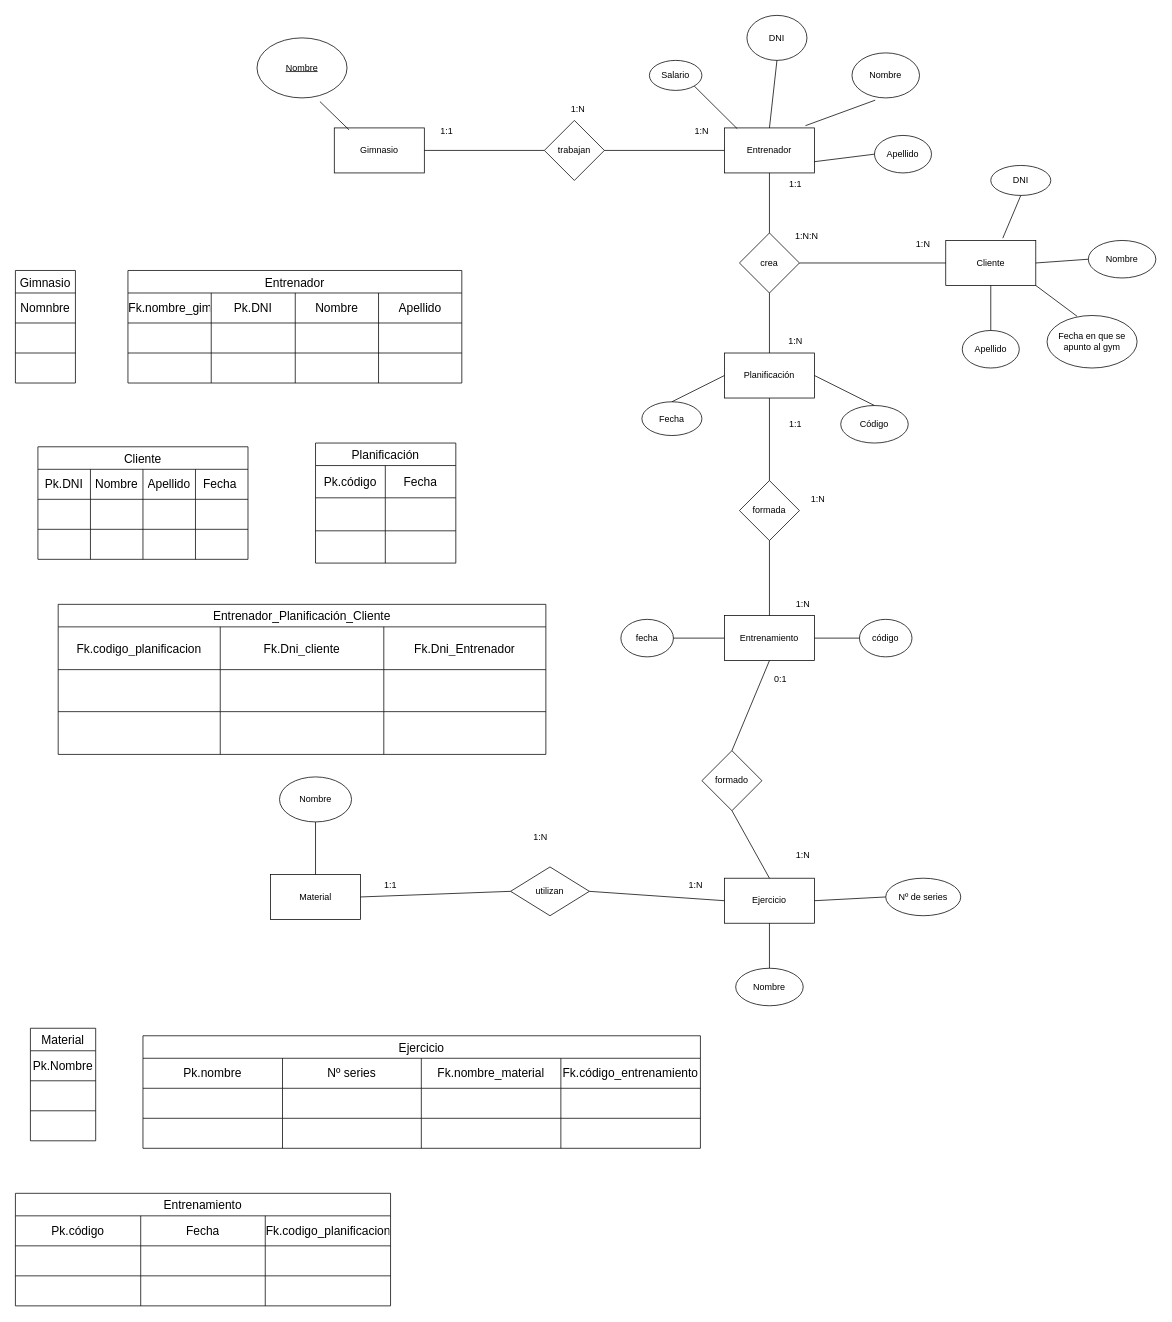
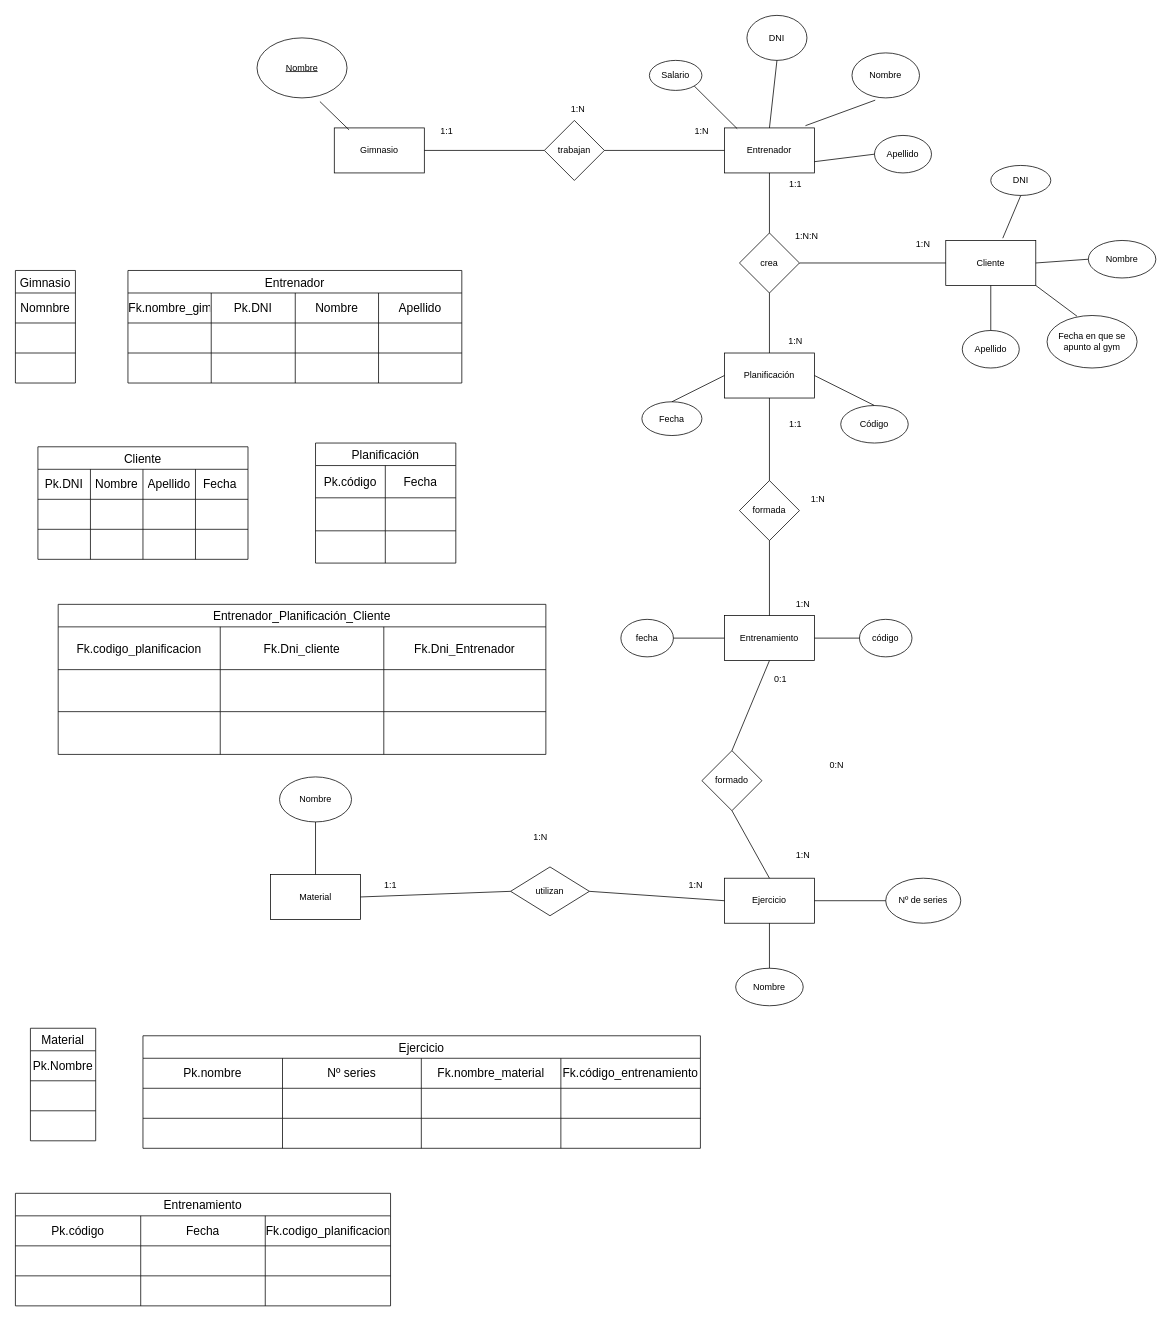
node "0:N": added
node "Nº de series": size 75x38 -> 75x45
